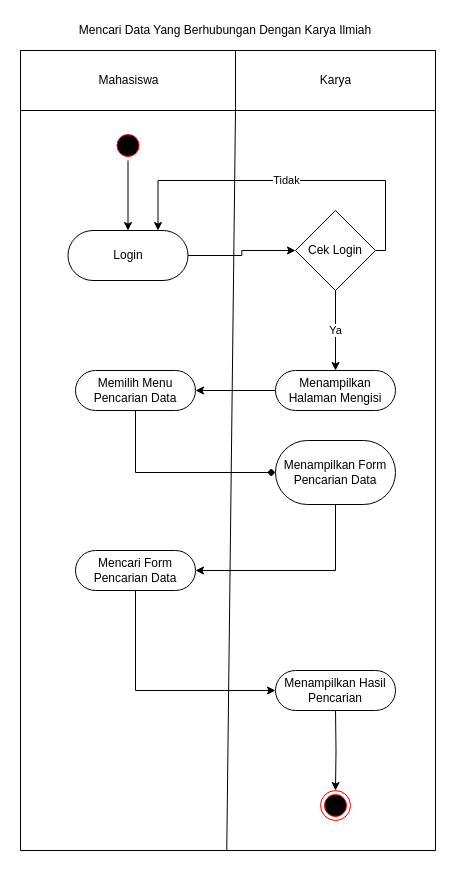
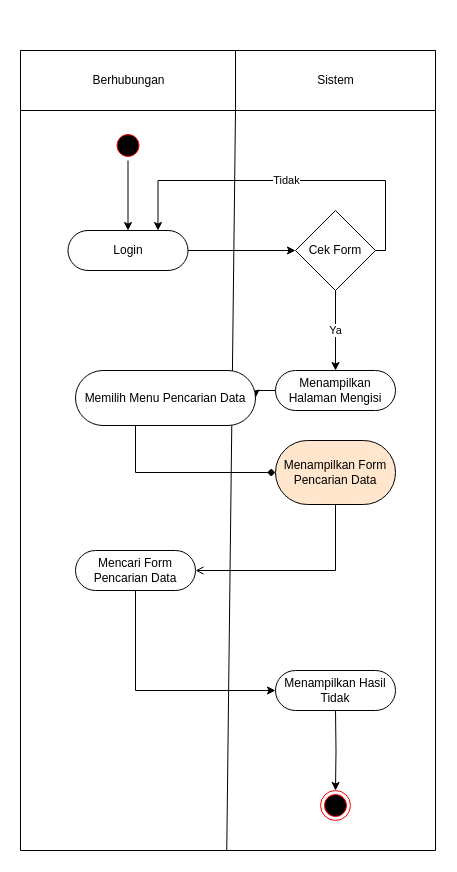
node "Mencari Data Yang Berhubungan Dengan Karya Ilmiah": removed
node "Mahasiswa": label "Mahasiswa" -> "Berhubungan"
node "Karya": label "Karya" -> "Sistem"
node "Cek Login": label "Cek Login" -> "Cek Form"
node "Login": size 120x50 -> 120x40
node "Memilih Menu Pencarian Data": size 120x40 -> 180x55
node "Menampilkan Form Pencarian Data": fillcolor #ffffff -> #ffe6cc
edge "Menampilkan Form Pencarian Data" -> "Mencari Form Pencarian Data": arrowhead classic -> open
node "Menampilkan Hasil Pencarian": label "Menampilkan Hasil Pencarian" -> "Menampilkan Hasil Tidak"
